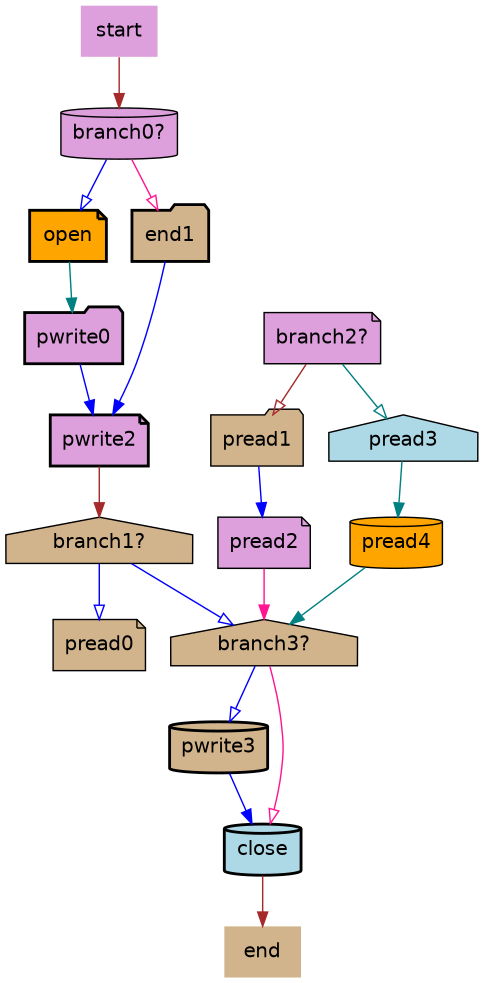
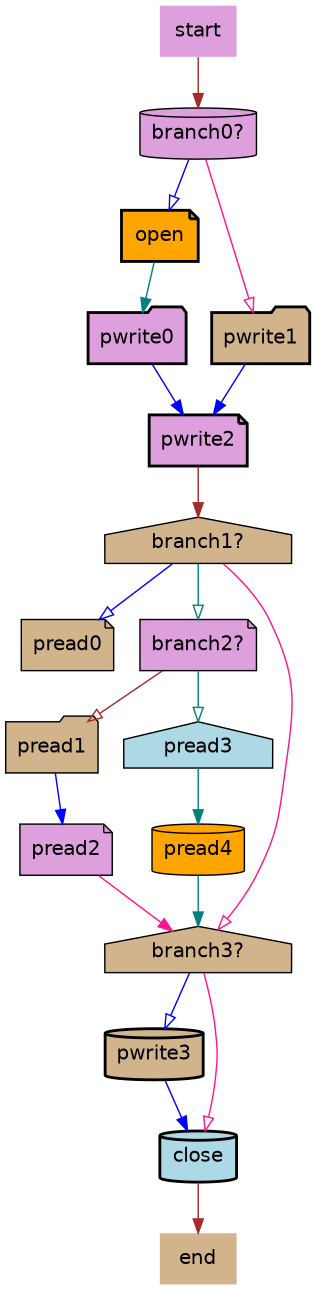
node "end1": label "end1" -> "pwrite1"
edge "branch1?" -> "branch2?": added
edge "branch1?" -> "branch3?": color blue -> deeppink
